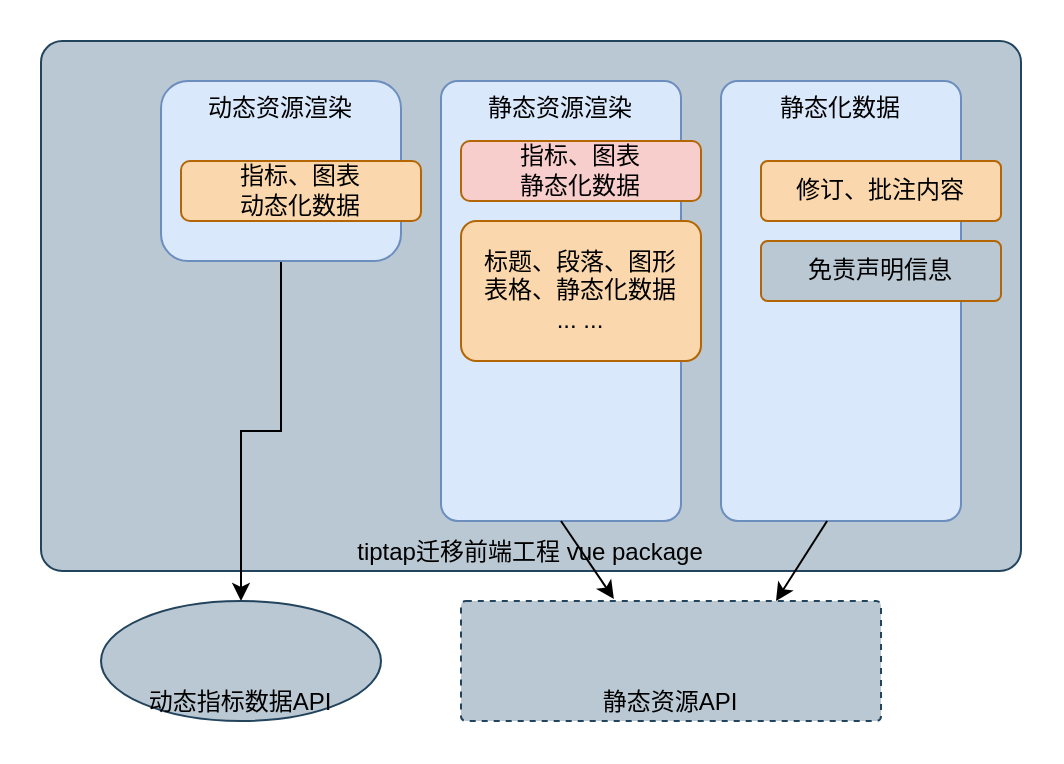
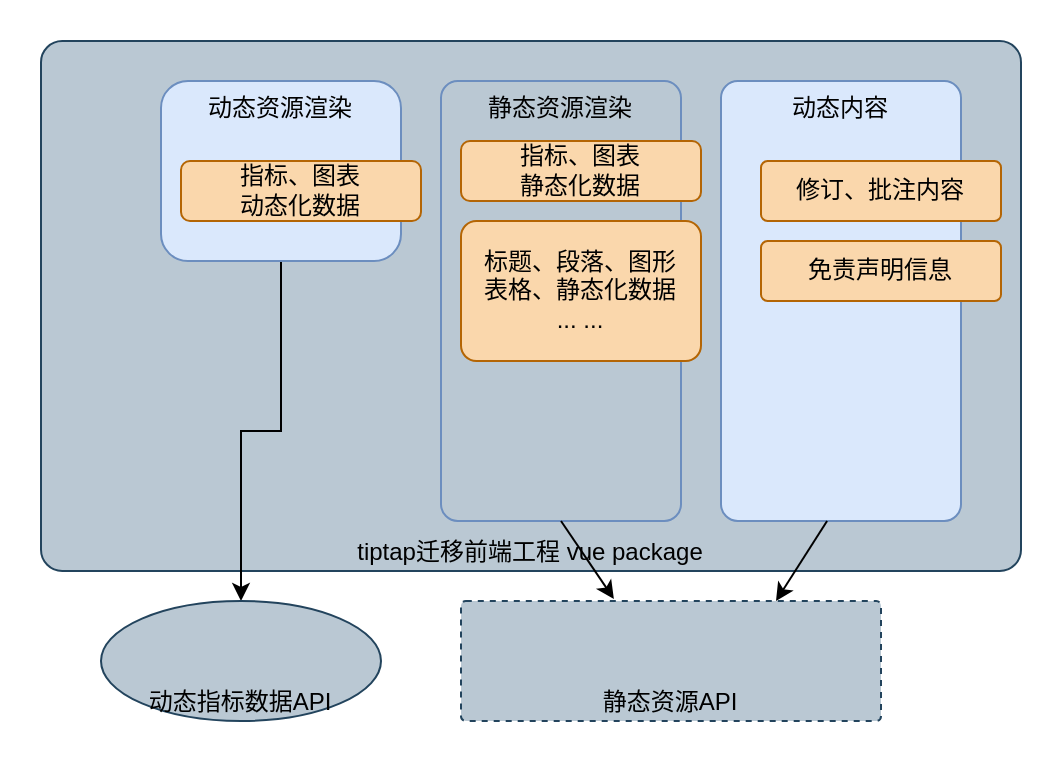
node "静态资源渲染": fillcolor #dae8fc -> #bac8d3
node "静态化数据": label "静态化数据" -> "动态内容"
node "指标、图表 静态化数据": fillcolor #f8cecc -> #fad7ac
node "免责声明信息": fillcolor #bac8d3 -> #fad7ac
